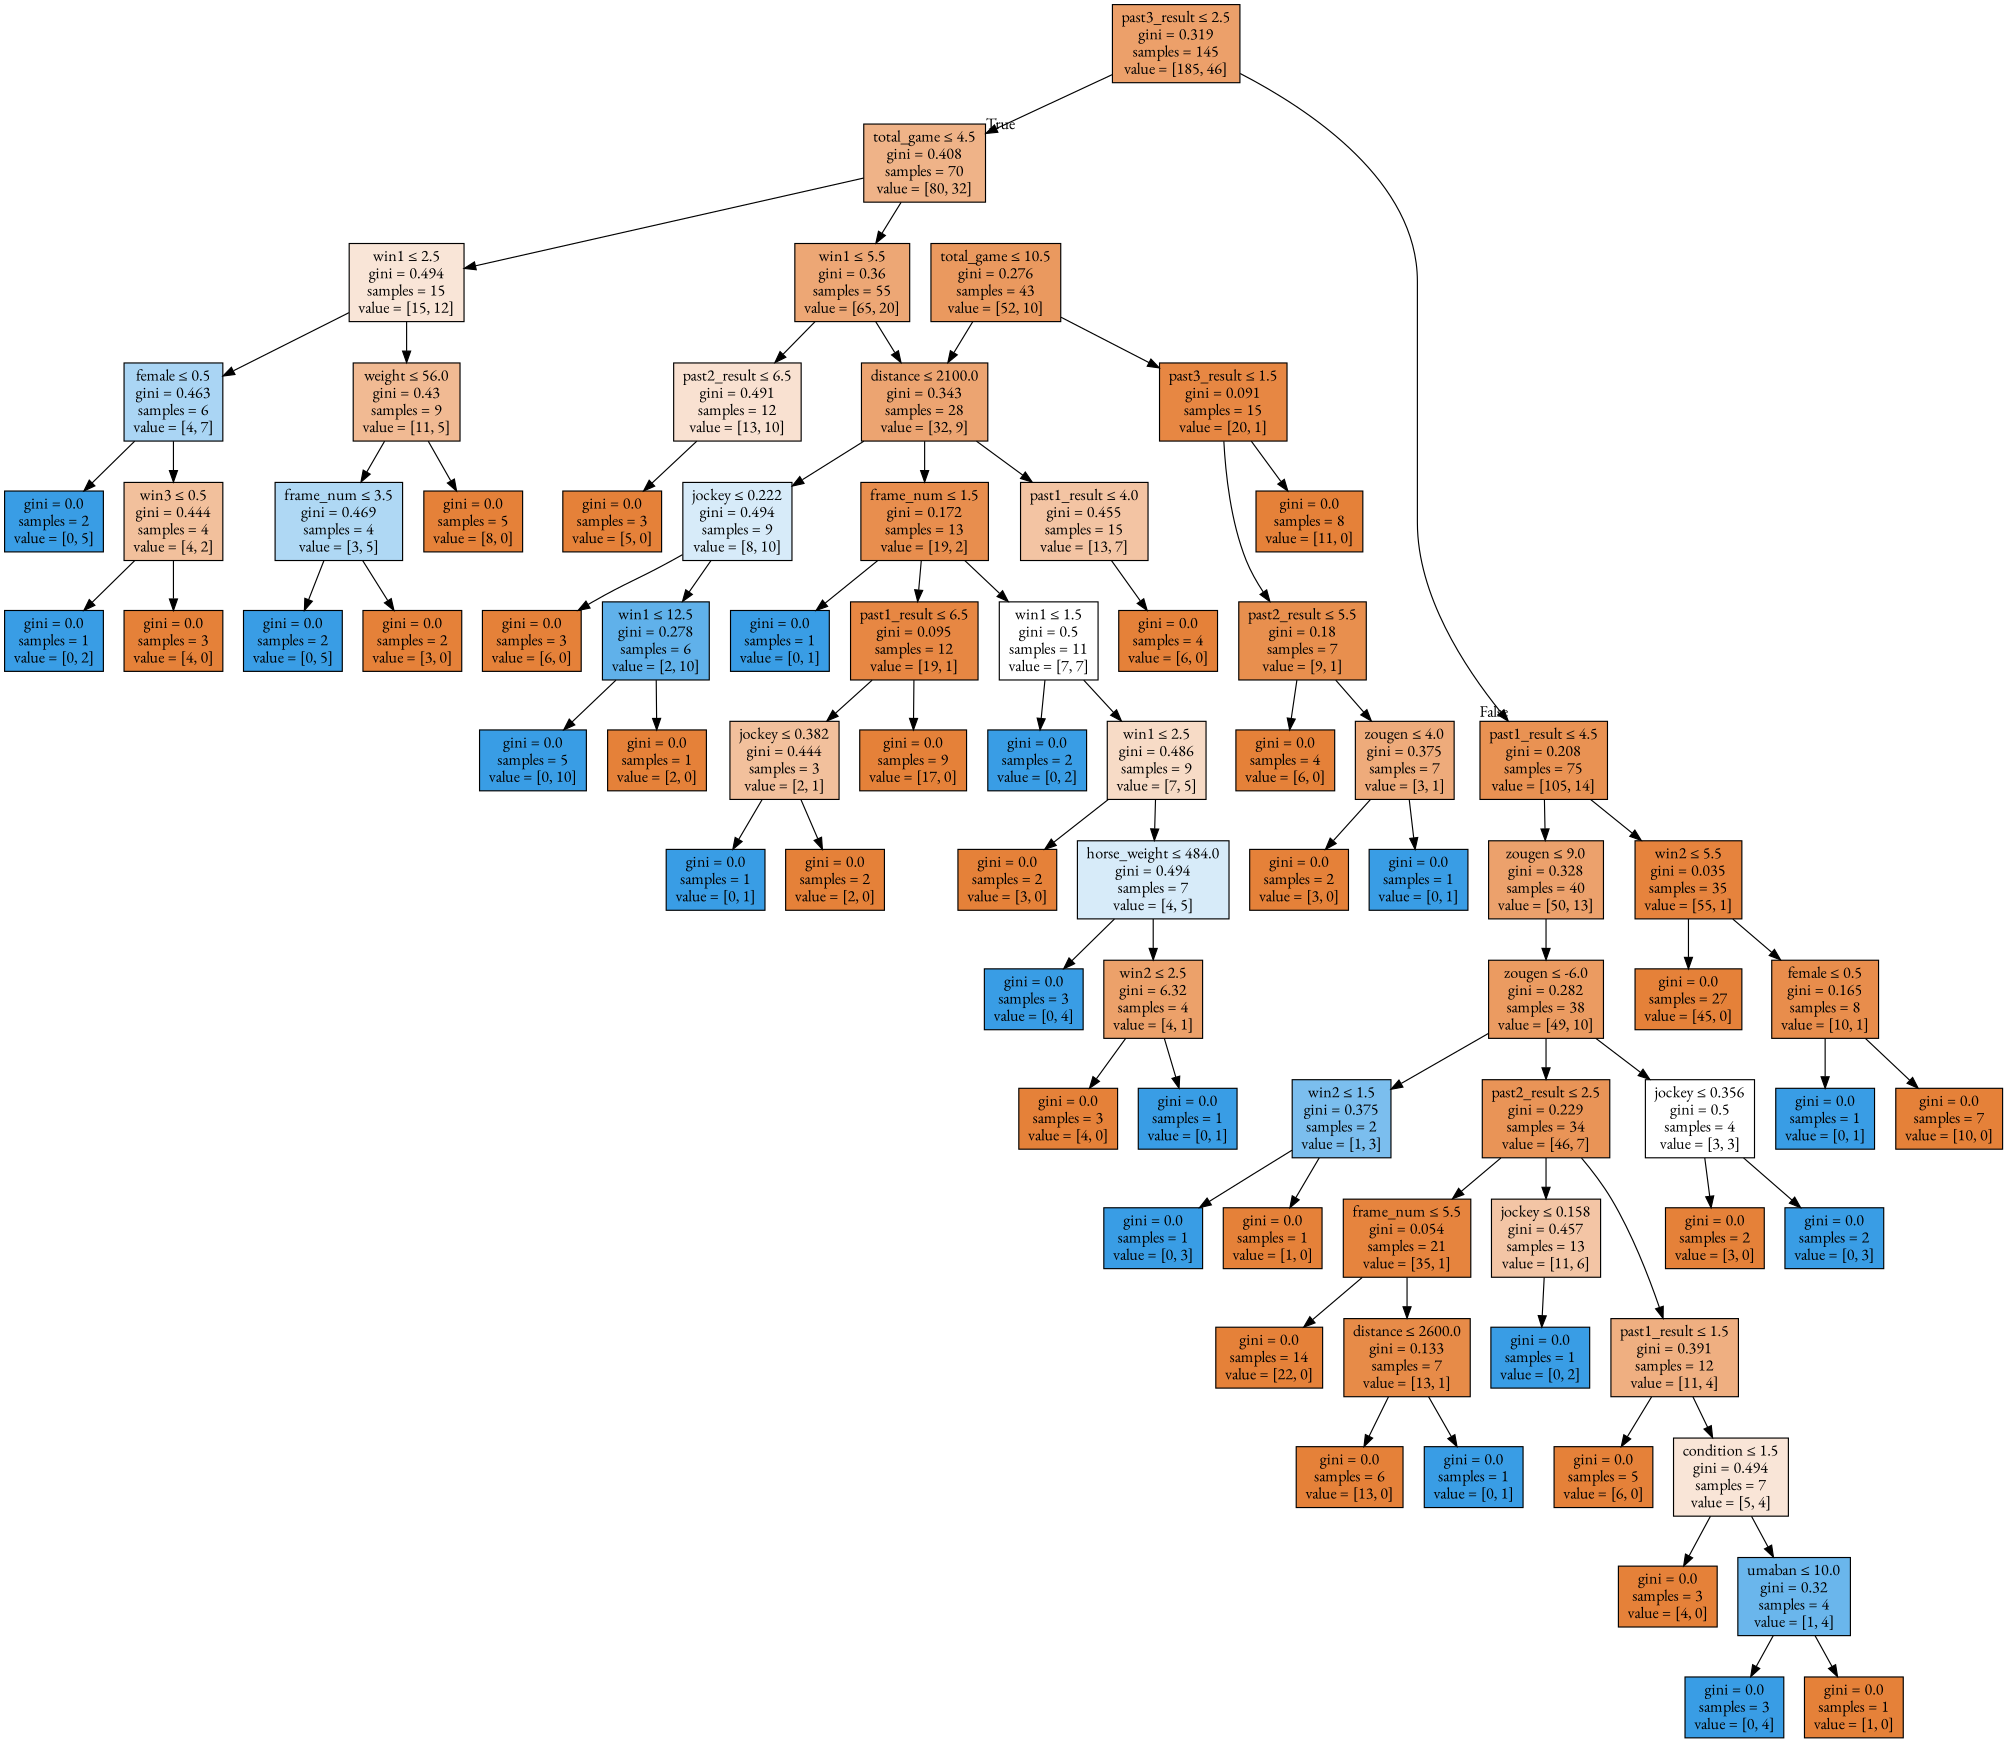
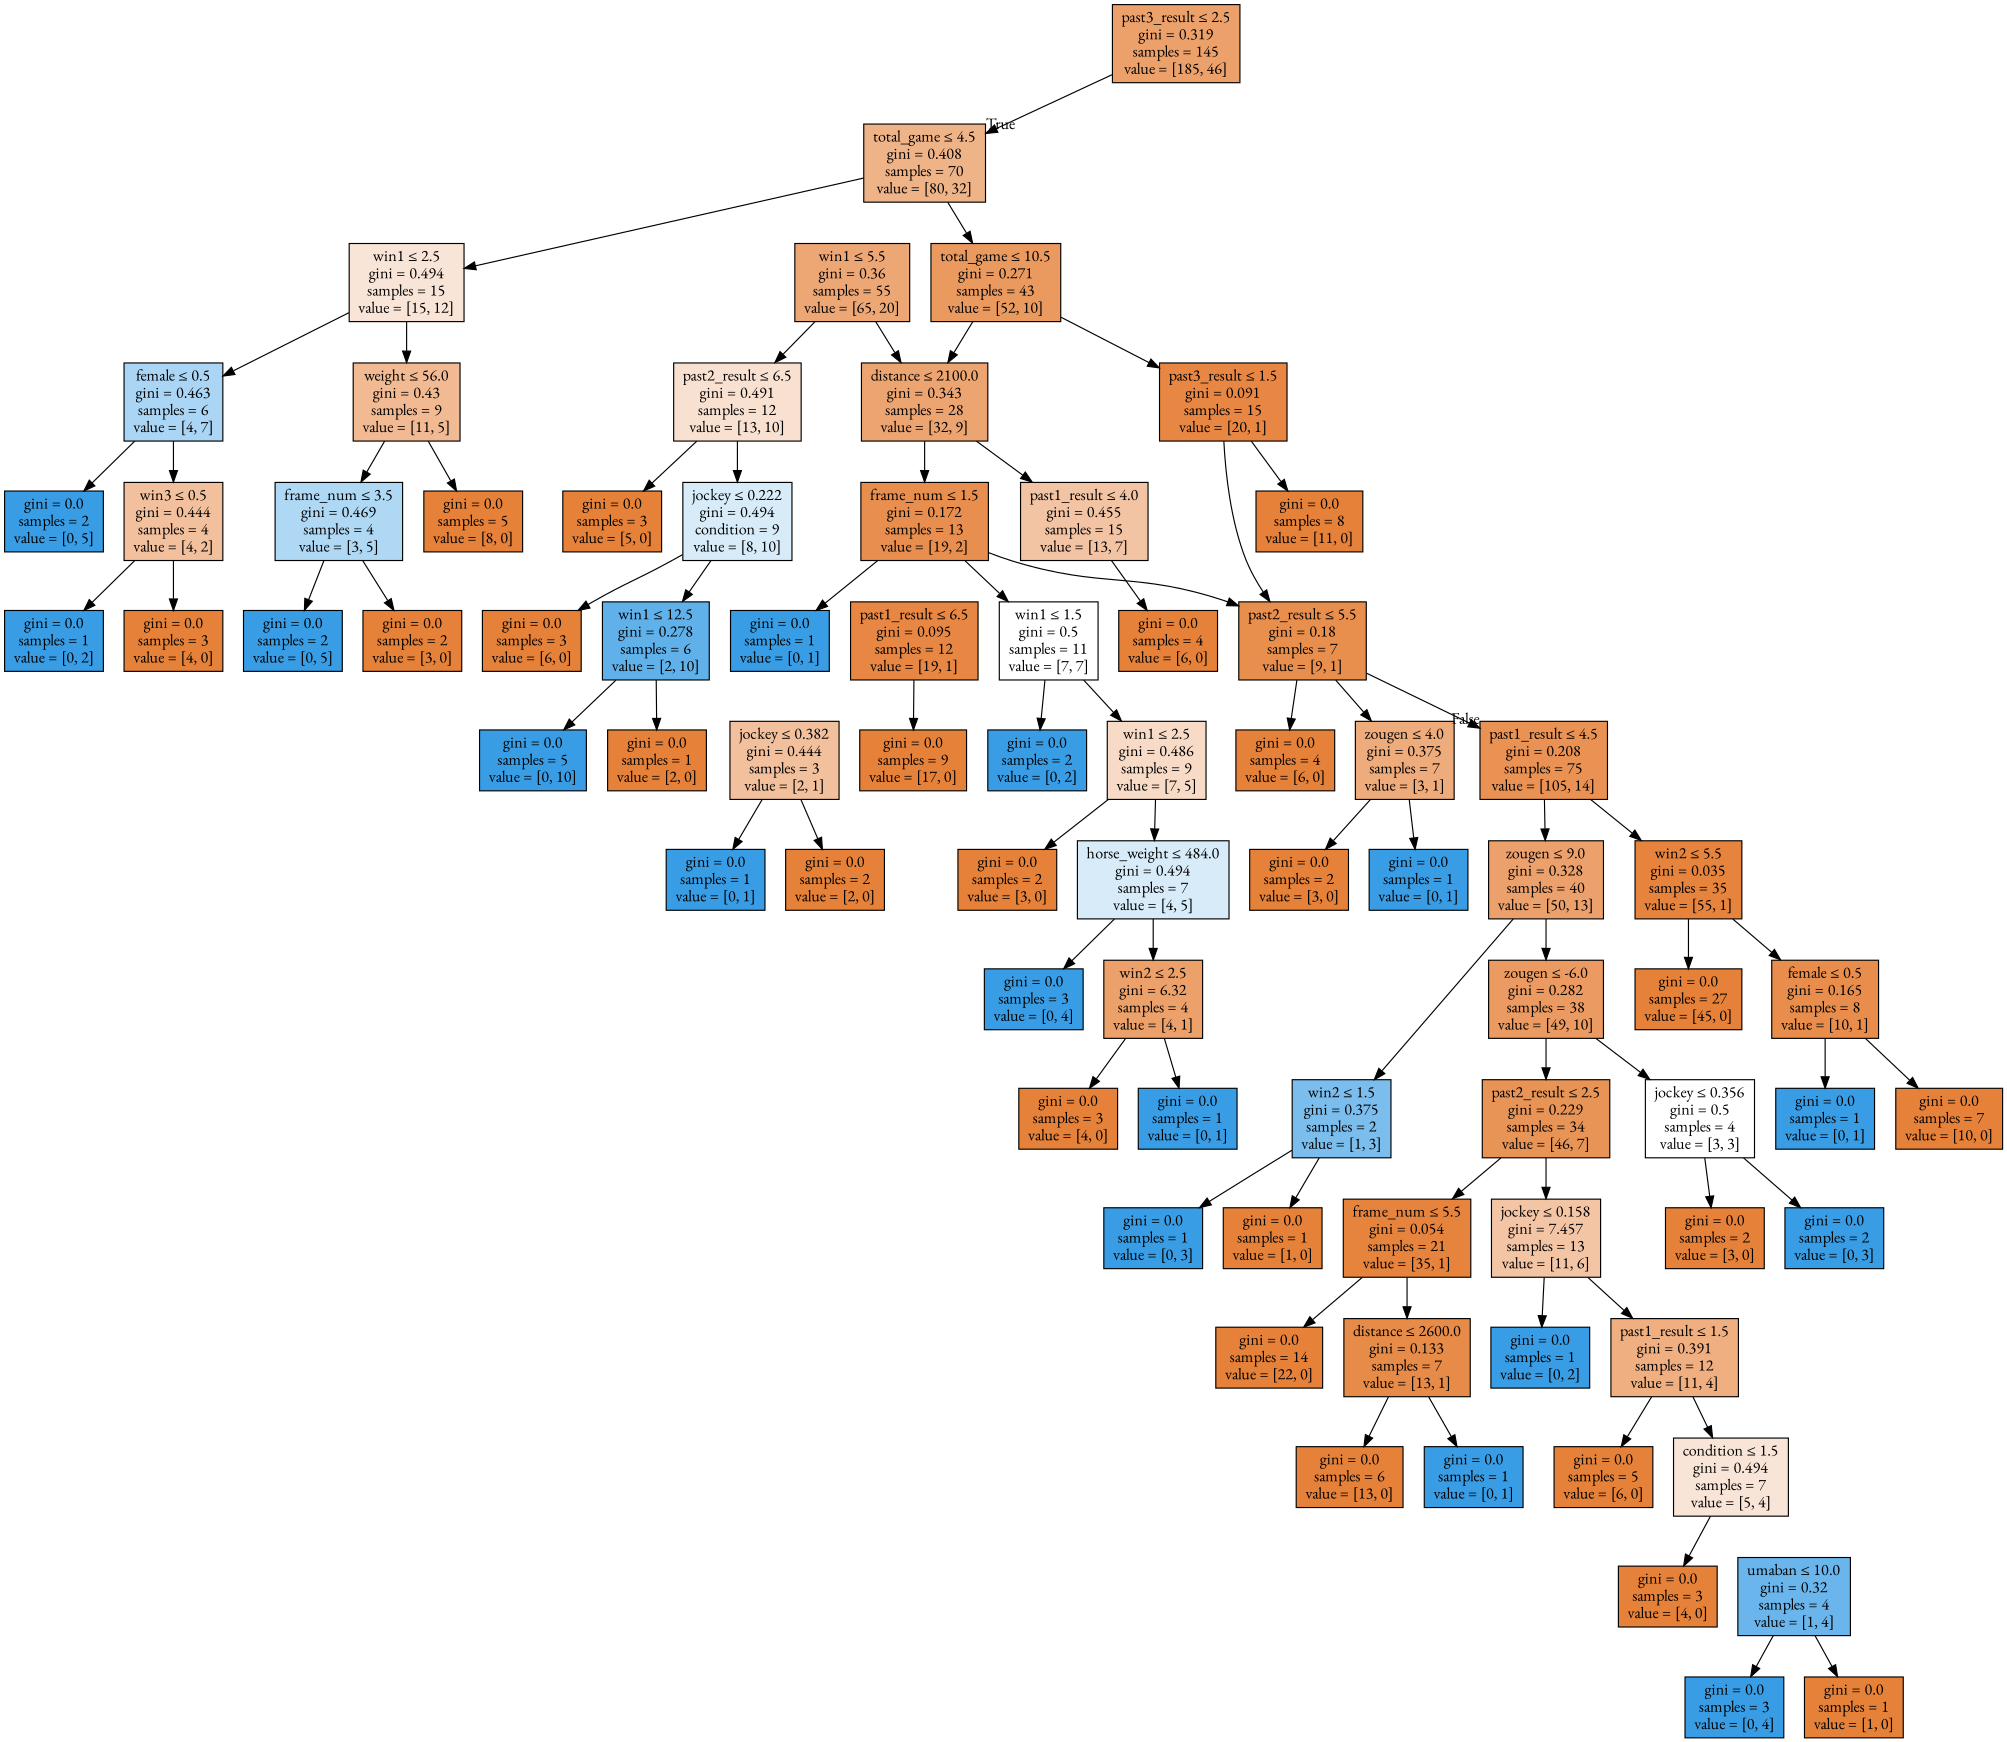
edge "total_game ≤ 4.5" -> "win1 ≤ 5.5": now "total_game ≤ 4.5" -> "total_game ≤ 10.5"
node "total_game ≤ 10.5": text "gini = 0.276" -> "gini = 0.271"
edge "past3_result ≤ 2.5" -> "past1_result ≤ 4.5": now "past2_result ≤ 5.5" -> "past1_result ≤ 4.5"
edge "distance ≤ 2100.0" -> "jockey ≤ 0.222": now "past2_result ≤ 6.5" -> "jockey ≤ 0.222"
node "jockey ≤ 0.222": text "samples = 9" -> "condition = 9"
edge "frame_num ≤ 1.5" -> "past1_result ≤ 6.5": now "frame_num ≤ 1.5" -> "past2_result ≤ 5.5"
edge "past1_result ≤ 6.5" -> "jockey ≤ 0.382": removed
edge "zougen ≤ -6.0" -> "win2 ≤ 1.5": now "zougen ≤ 9.0" -> "win2 ≤ 1.5"
node "jockey ≤ 0.158": text "gini = 0.457" -> "gini = 7.457"
edge "past2_result ≤ 2.5" -> "past1_result ≤ 1.5": now "jockey ≤ 0.158" -> "past1_result ≤ 1.5"
edge "condition ≤ 1.5" -> "umaban ≤ 10.0": removed
